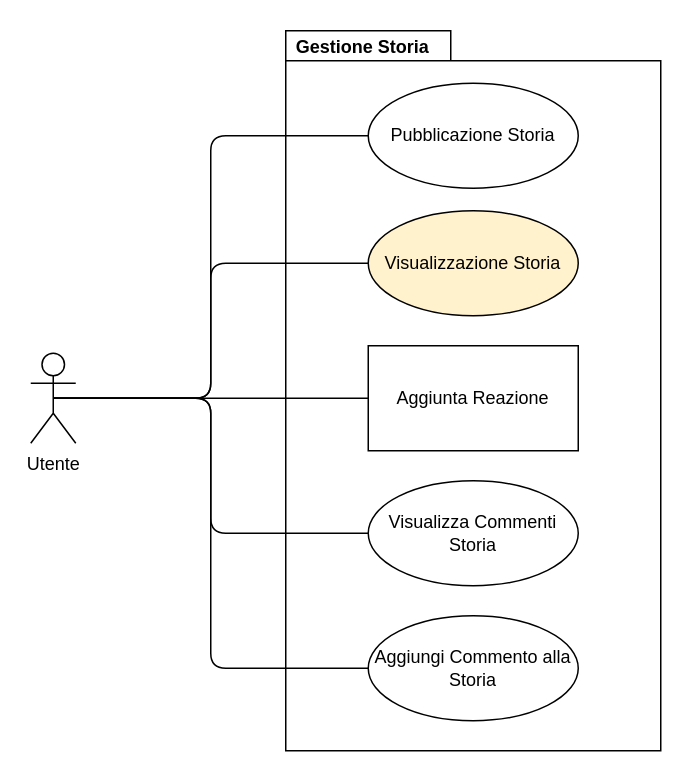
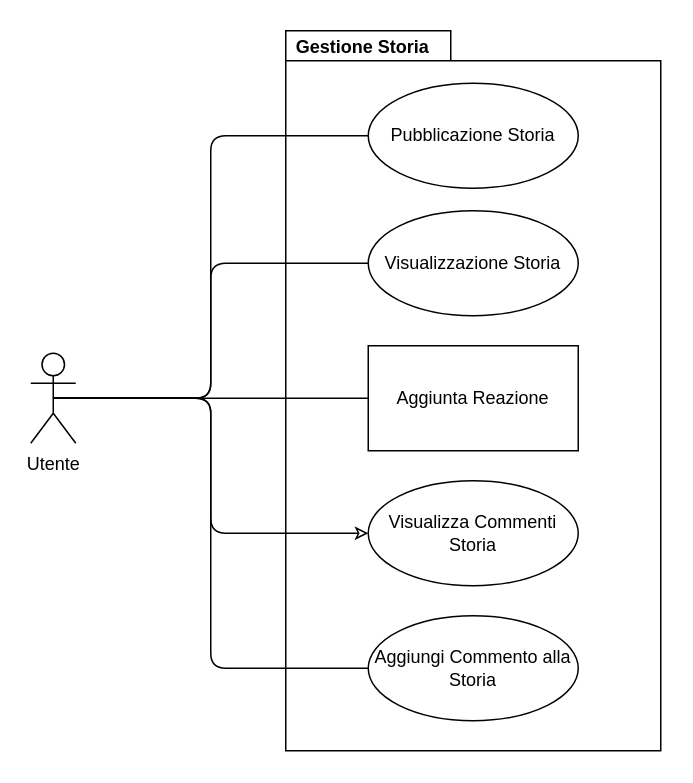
node "Visualizzazione Storia": fillcolor #fff2cc -> #ffffff
edge "Utente" -- "Visualizza Commenti Storia": arrowhead none -> classic
